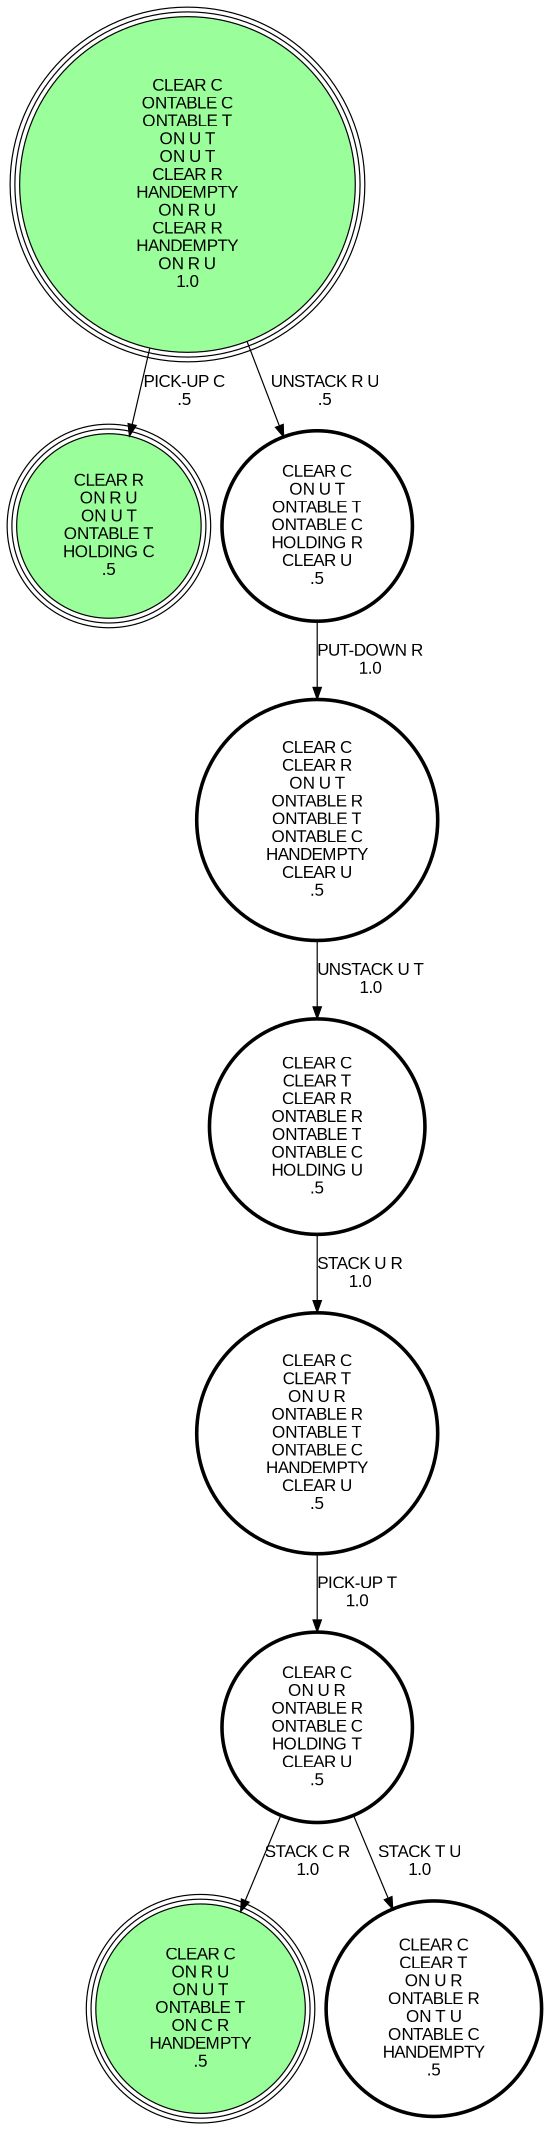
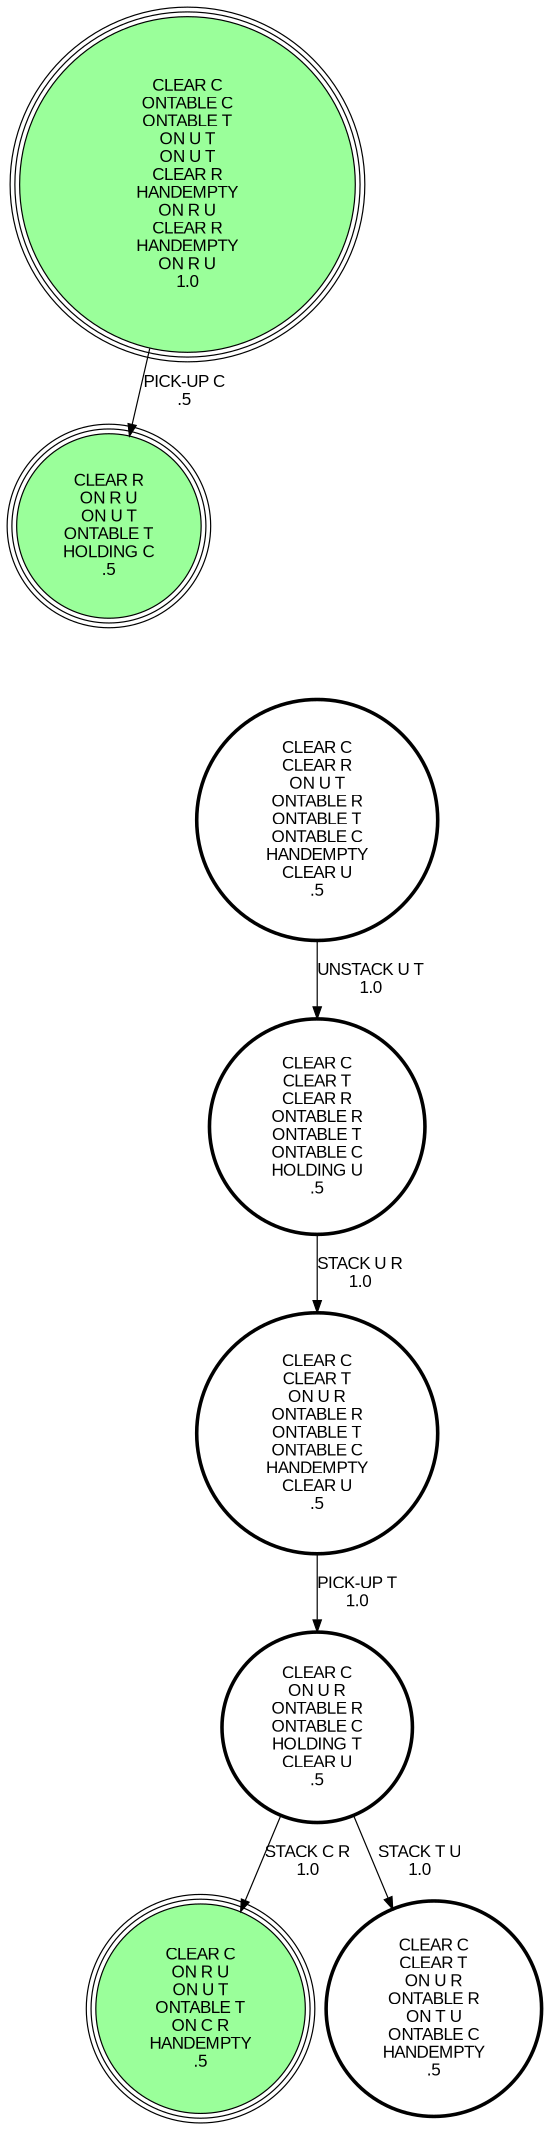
node "CLEAR C ON U T ONTABLE T ONTABLE C HOLDING R CLEAR U .5": removed
